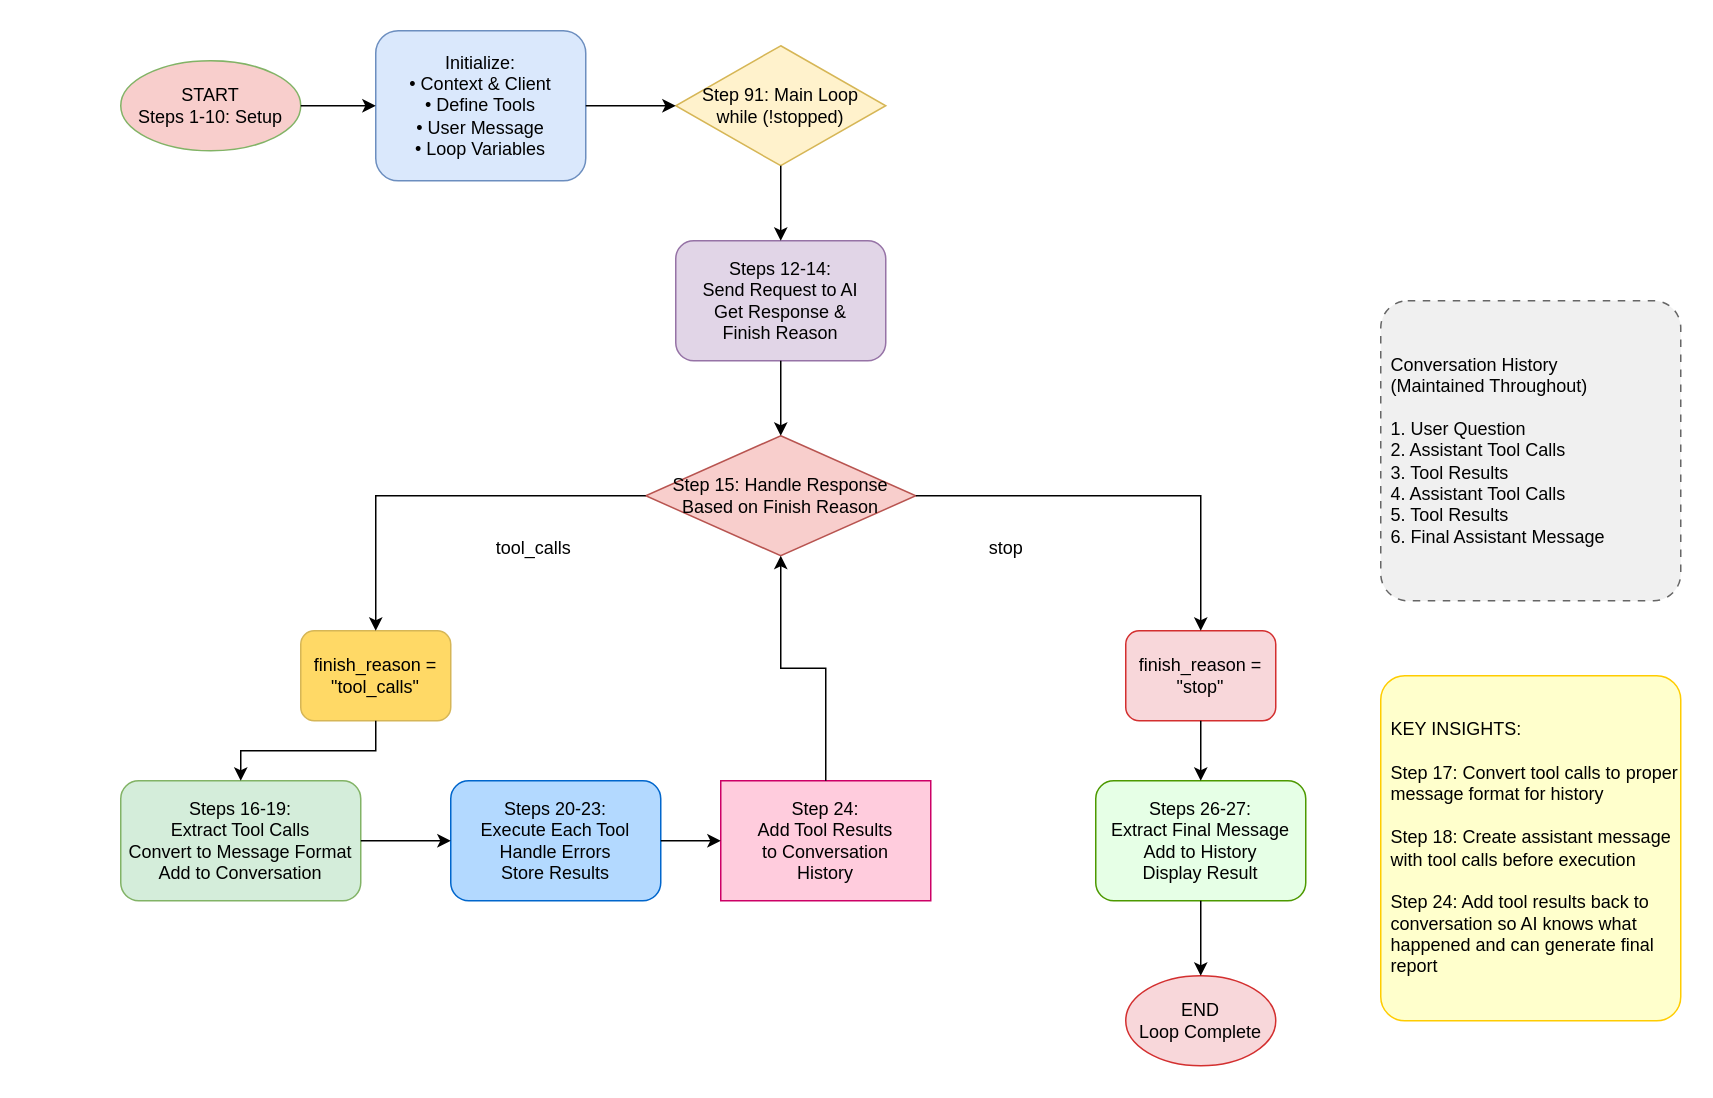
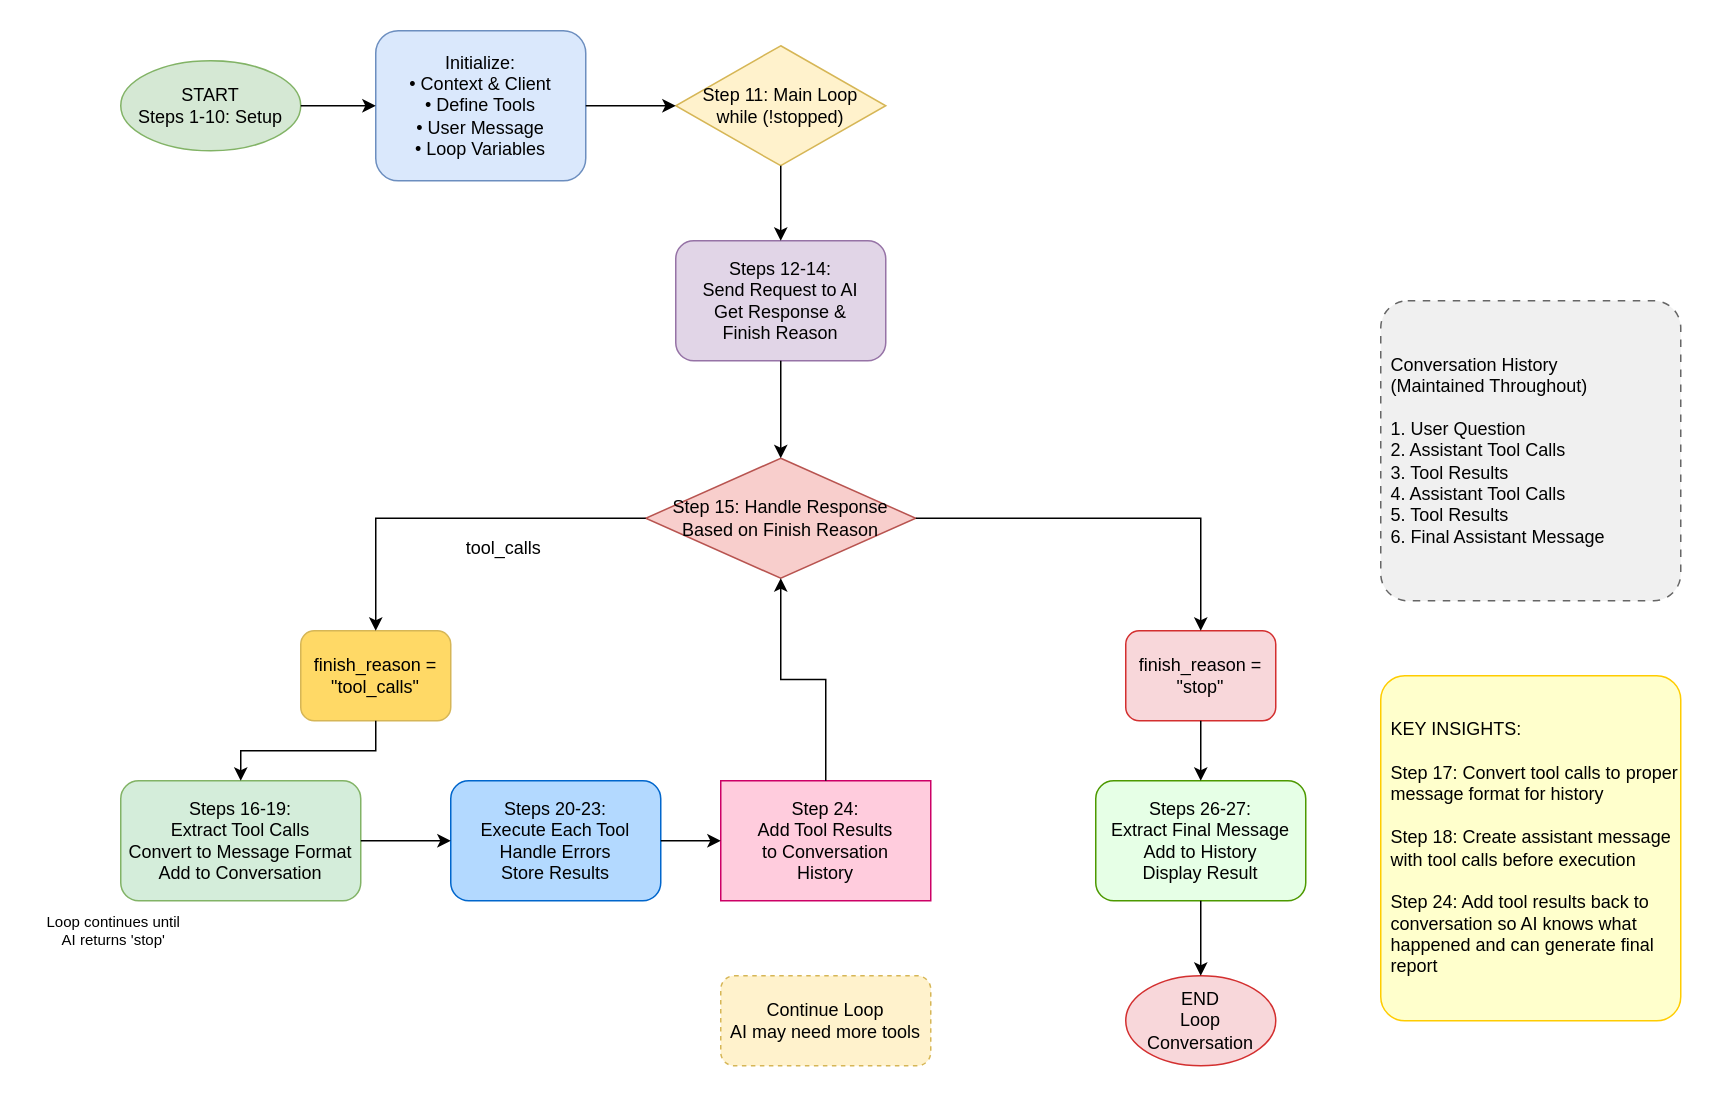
node "START Steps 1-10: Setup": fillcolor #f8cecc -> #d5e8d4
node "Step 91: Main Loop while (!stopped)": label "Step 91: Main Loop while (!stopped)" -> "Step 11: Main Loop while (!stopped)"
node "Step 15: Handle Response Based on Finish Reason": moved (781, 496) -> (781, 518)
node "tool_calls": moved (533, 548) -> (503, 548)
node "stop": removed
node "Loop continues until AI returns 'stop'": added
node "Continue Loop AI may need more tools": added
node "END Loop Complete": label "END Loop Complete" -> "END Loop Conversation"
